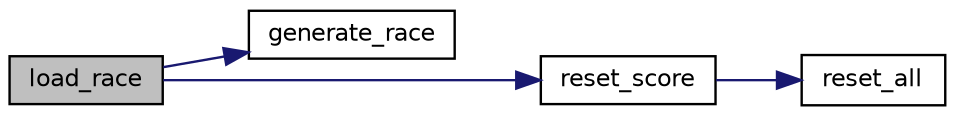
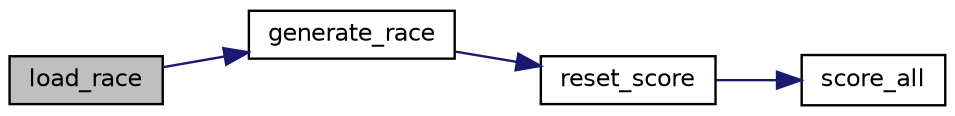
edge "load_race" -> "reset_score": now "generate_race" -> "reset_score"
node "reset_all": label "reset_all" -> "score_all"
